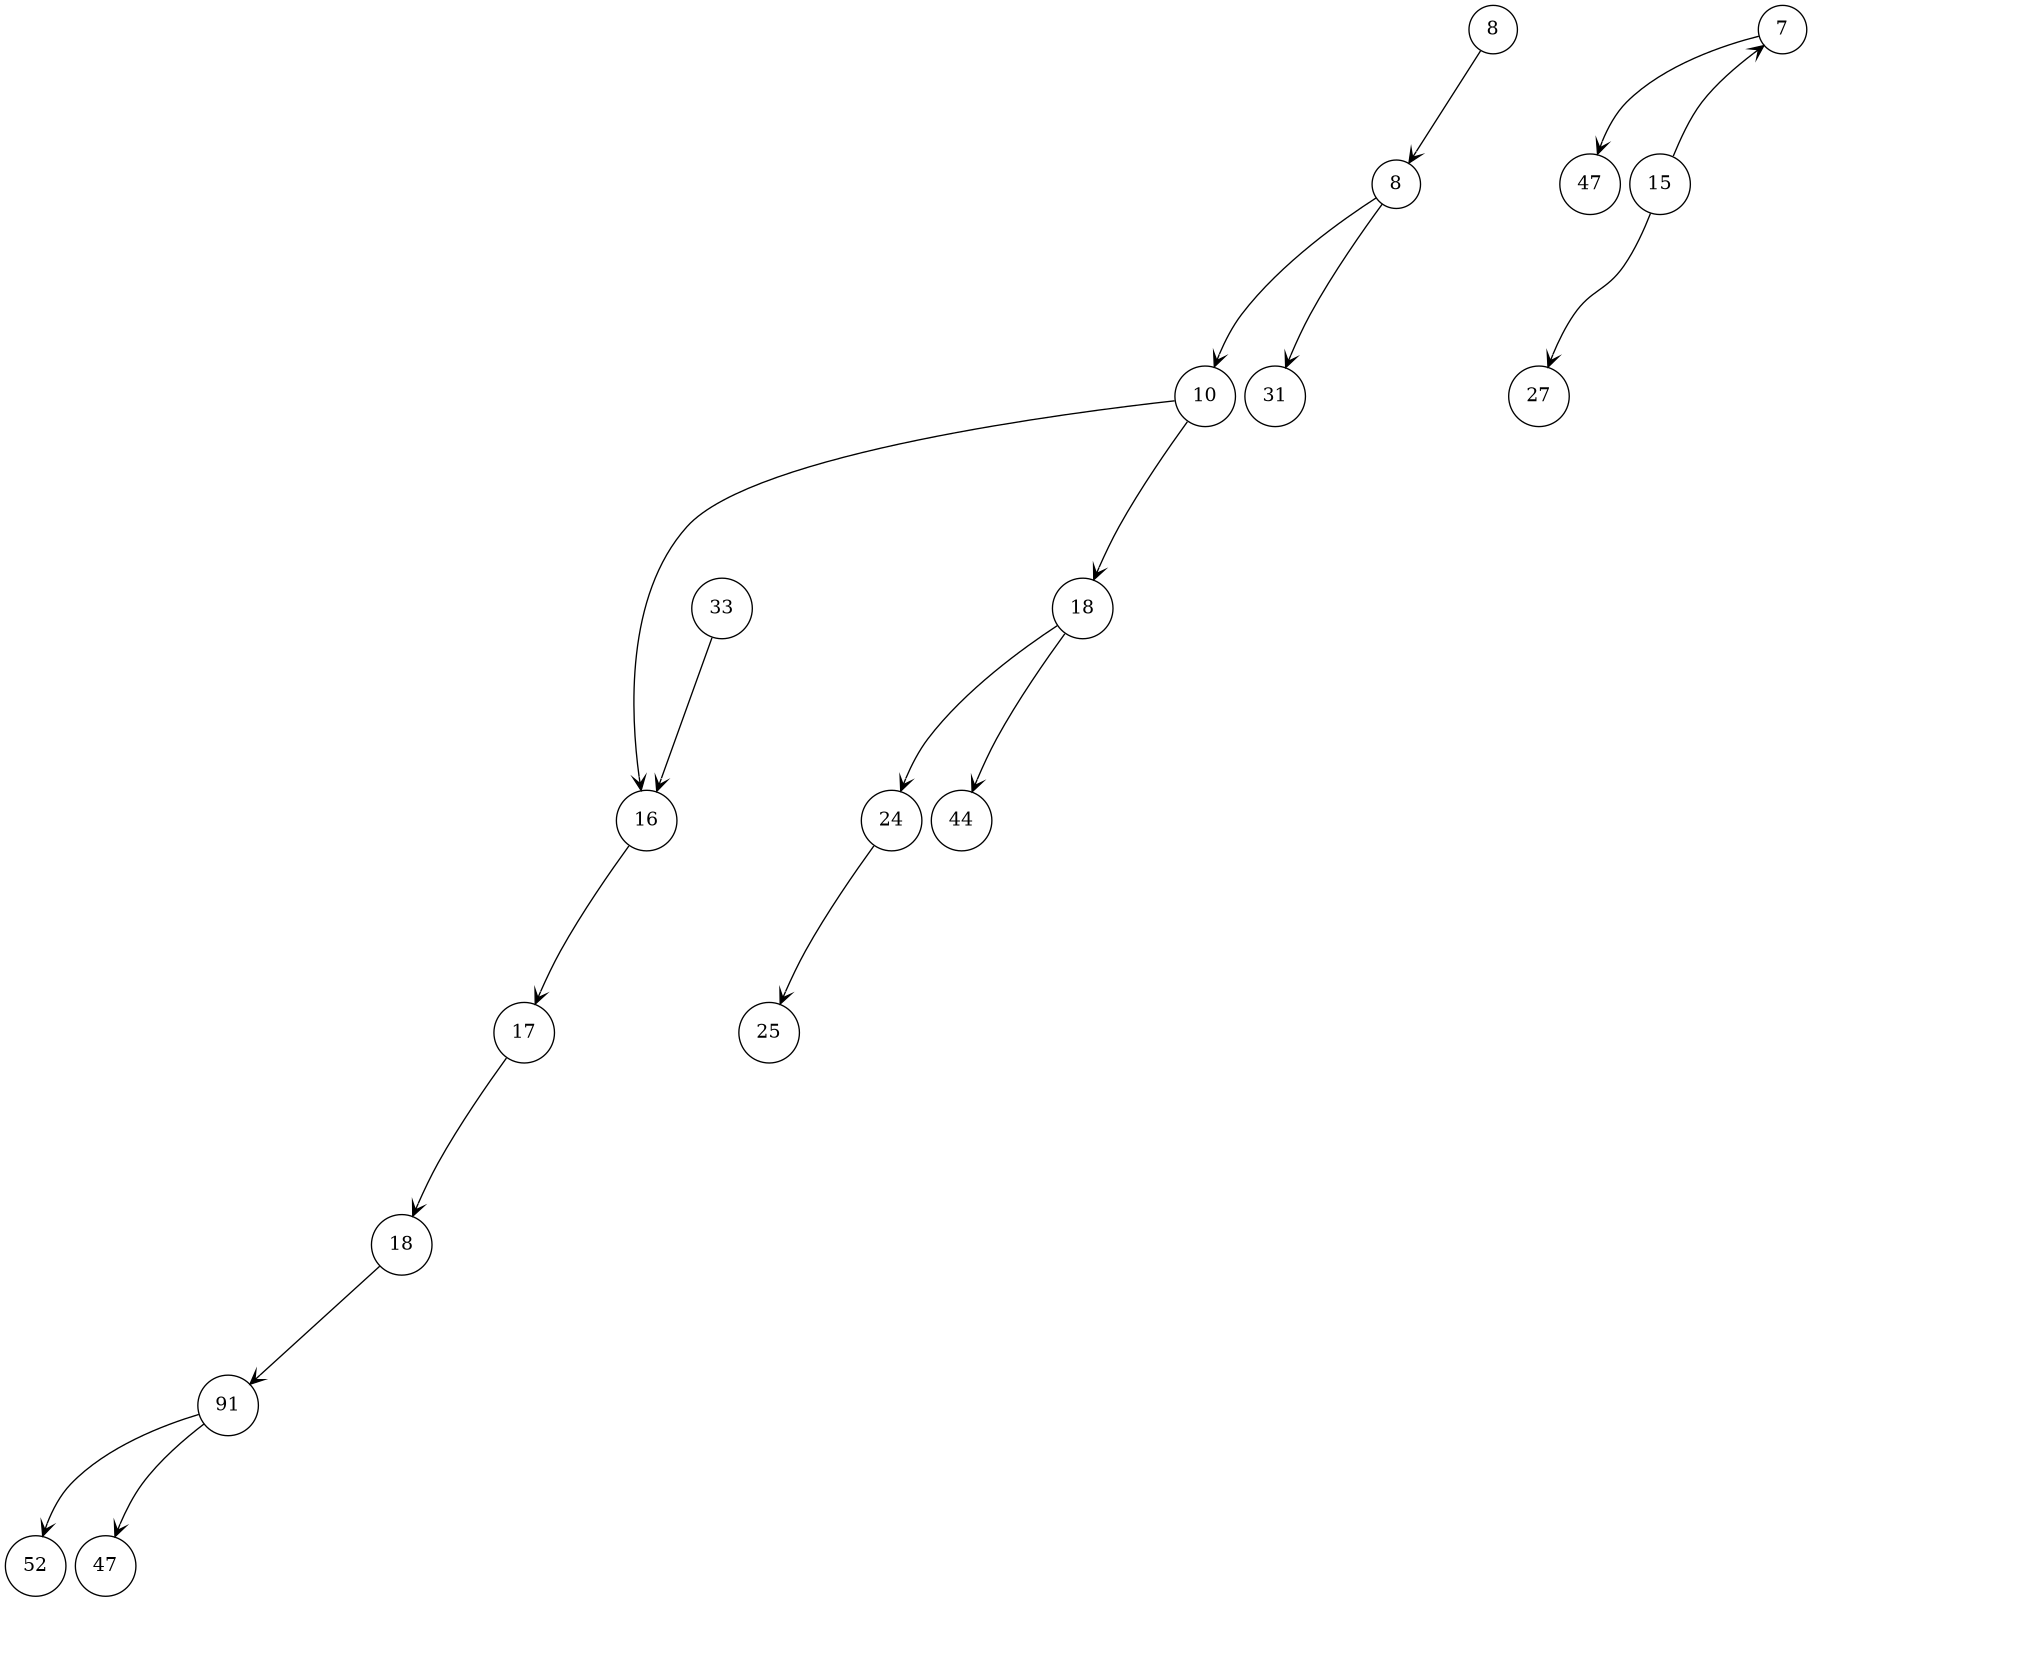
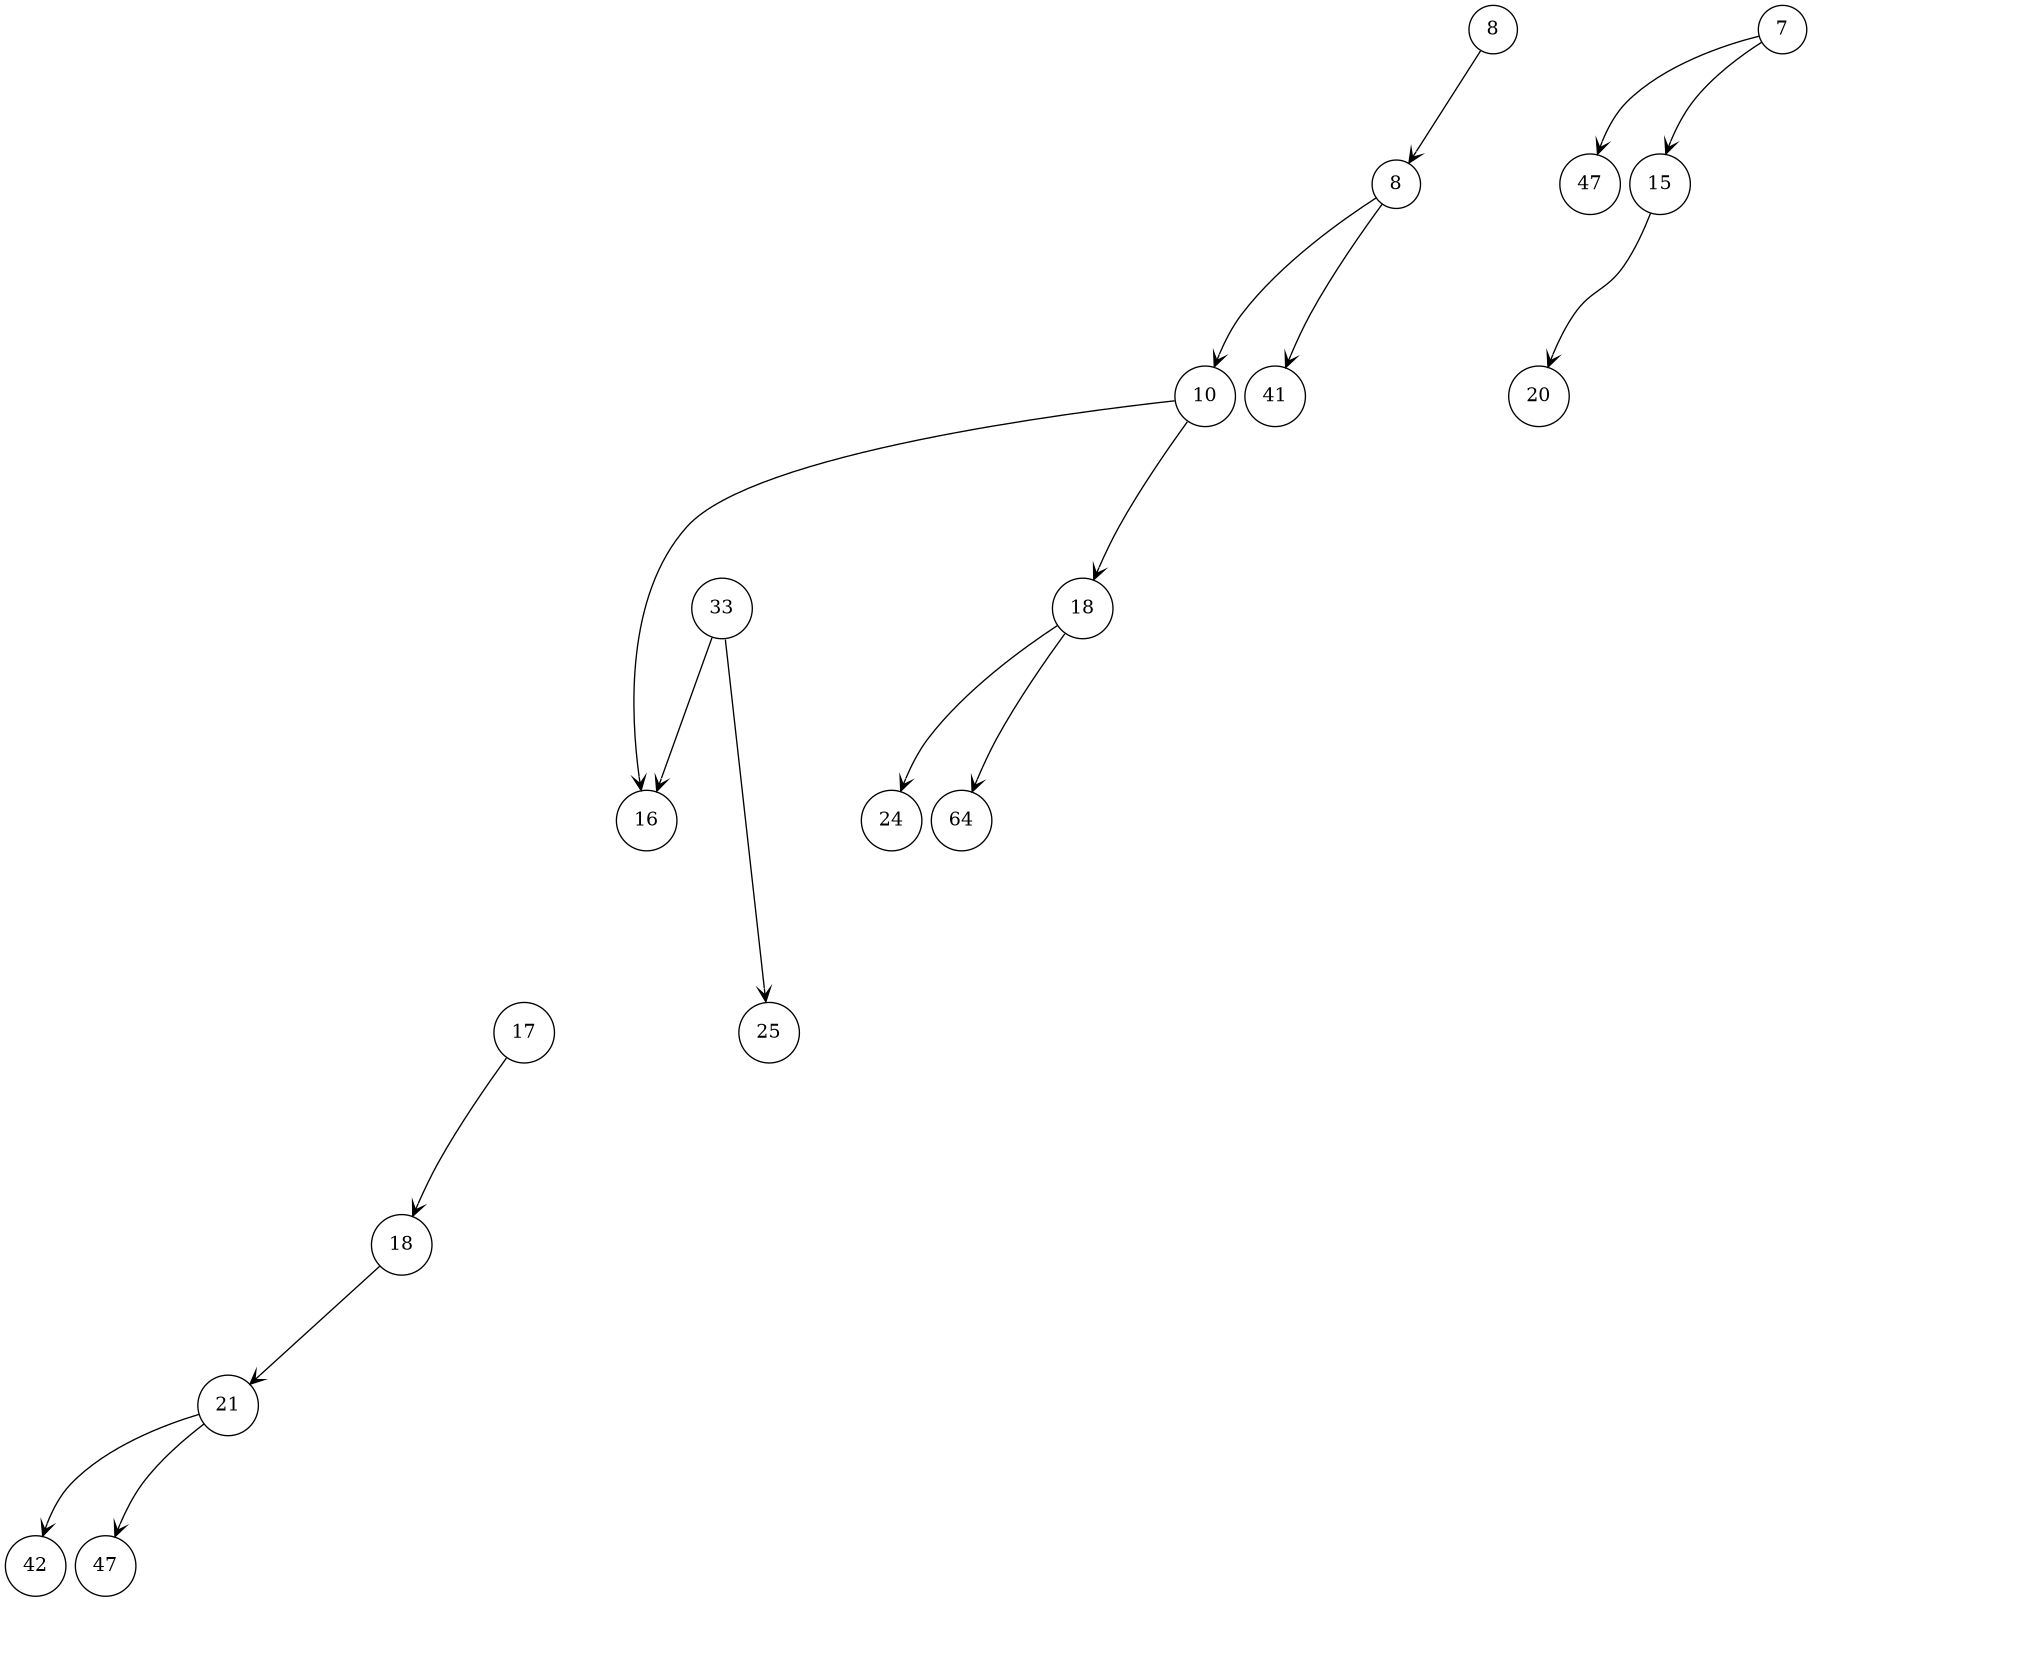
edge "15" -> "7": reversed
node "31": label "31" -> "41"
node "27": label "27" -> "20"
node "44": label "44" -> "64"
edge "16" -> "17": removed
edge "24" -> "25": now "33" -> "25"
node "91": label "91" -> "21"
node "52": label "52" -> "42"
